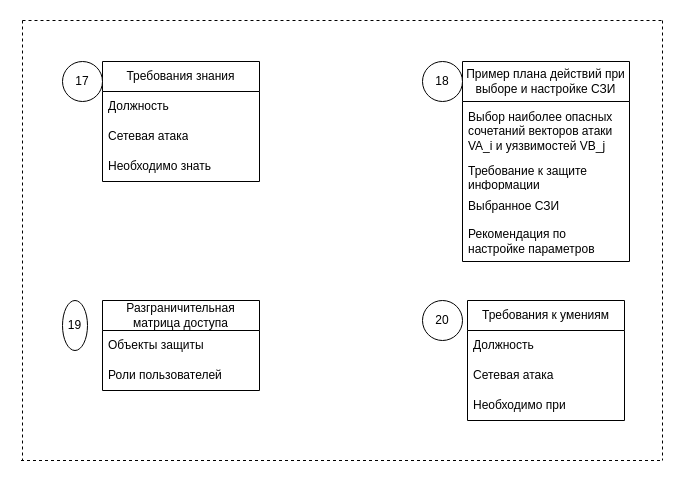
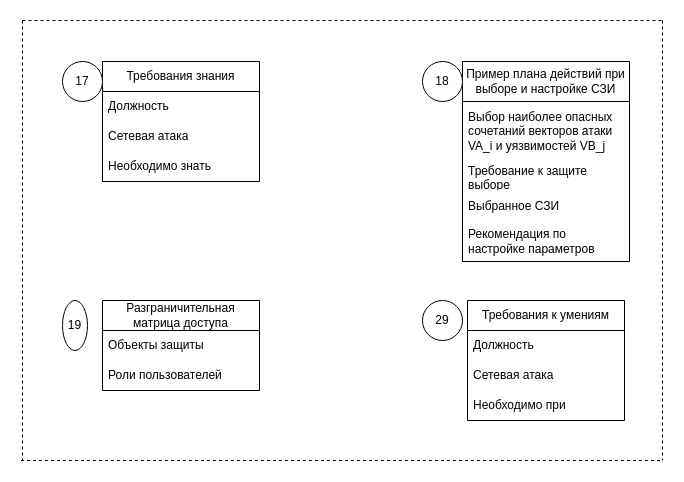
node "Требование к защите информации": label "Требование к защите информации" -> "Требование к защите выборе"
node "20": label "20" -> "29"
